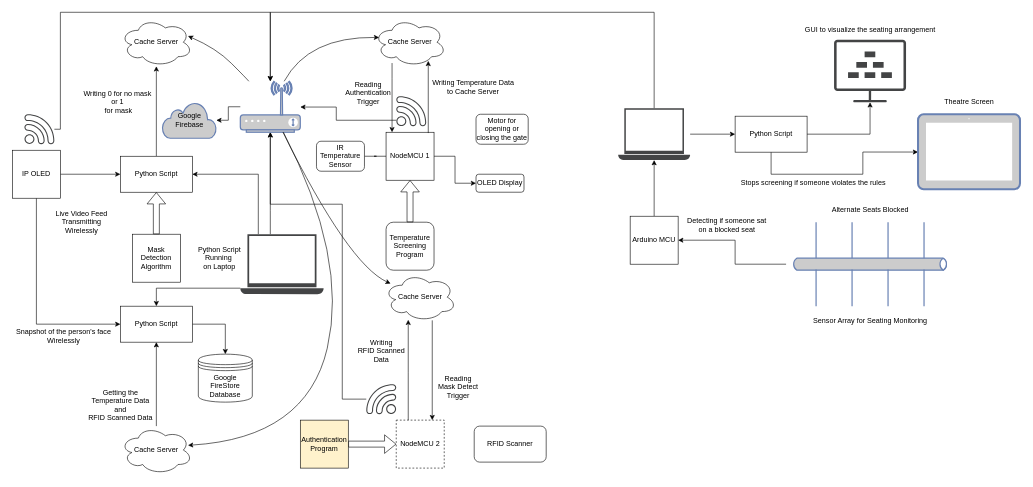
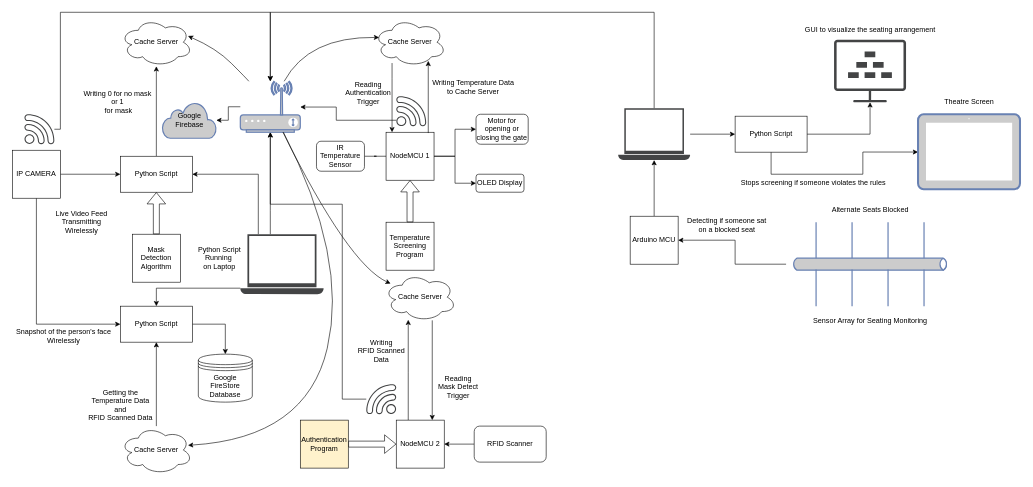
edge "NodeMCU 1" -> "Motor for opening or closing the gate": added
node "IP OLED": label "IP OLED" -> "IP CAMERA"
node "Temperature Screening Program": shape rounded rectangle -> rectangle
node "NodeMCU 2": style dashed -> solid
edge "RFID Scanner" -> "NodeMCU 2": added
